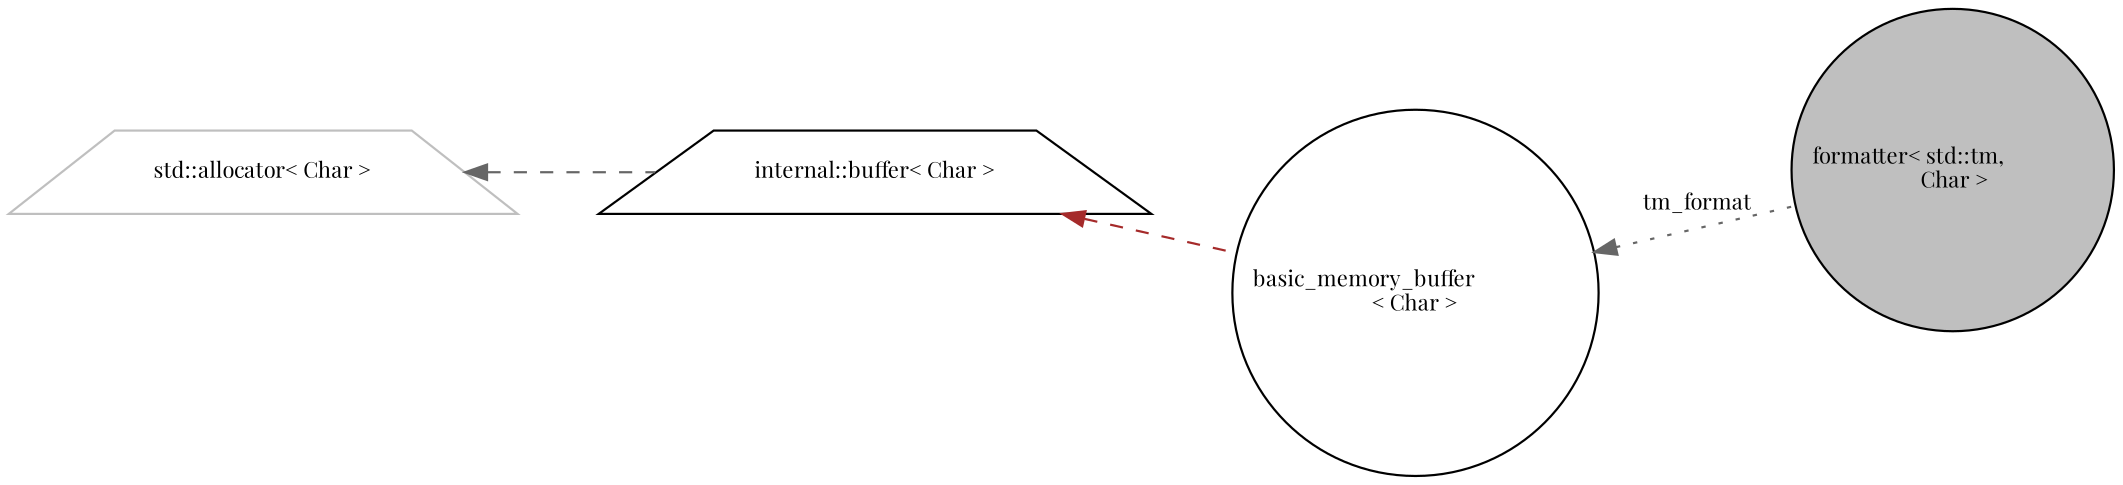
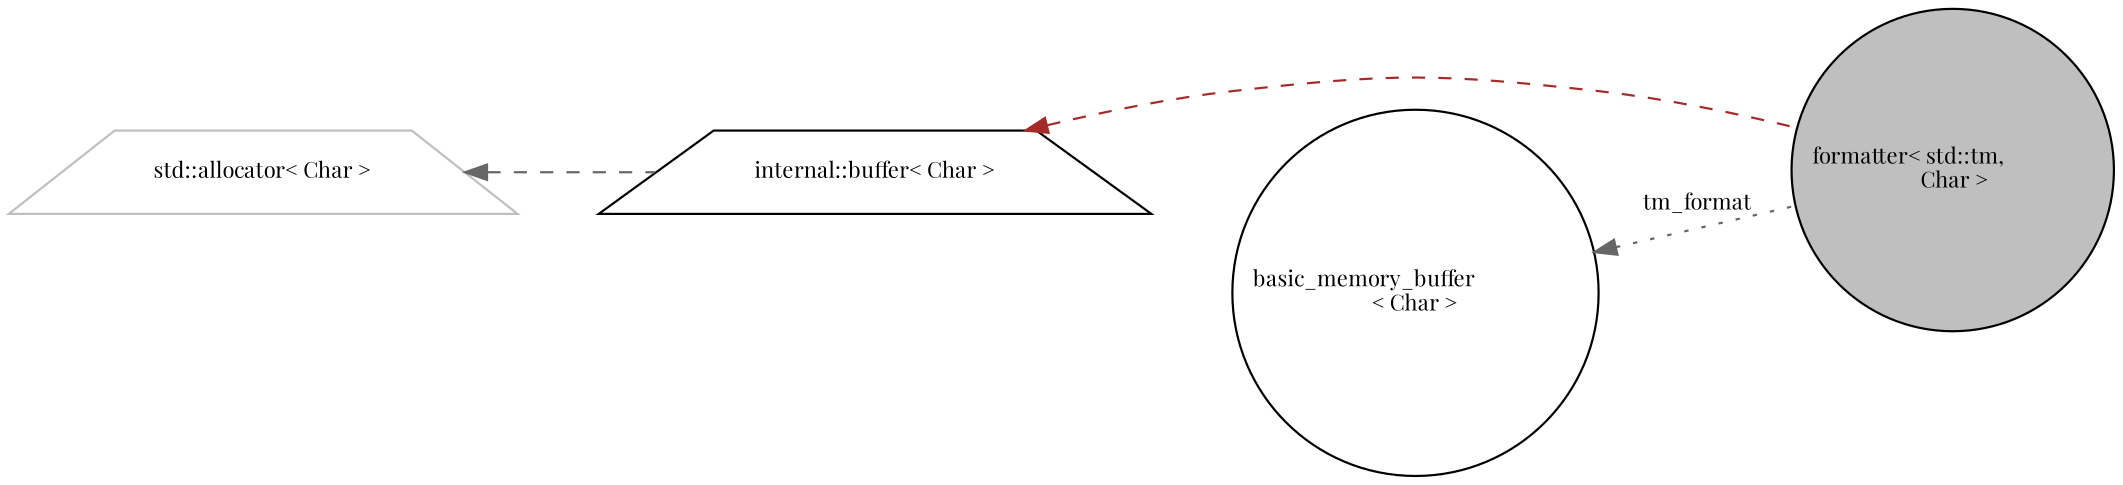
edge "basic_memory_buffer < Char >" -> "internal::buffer< Char >": now "formatter< std::tm, Char >" -> "internal::buffer< Char >"
